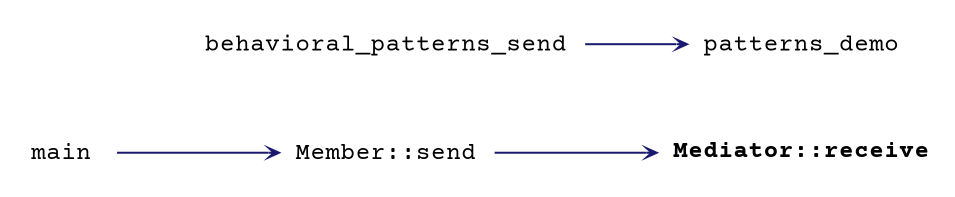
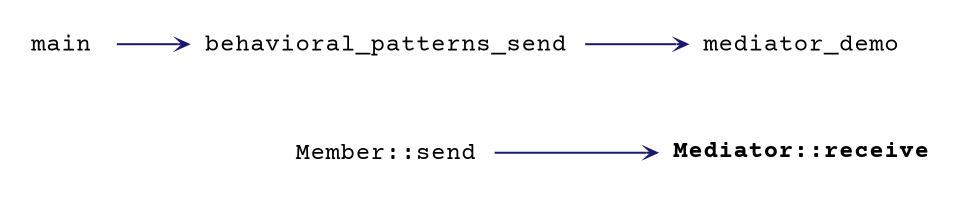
node "patterns_demo": label "patterns_demo" -> "mediator_demo"
edge "main" -> "Member::send": now "main" -> "behavioral_patterns_send"
